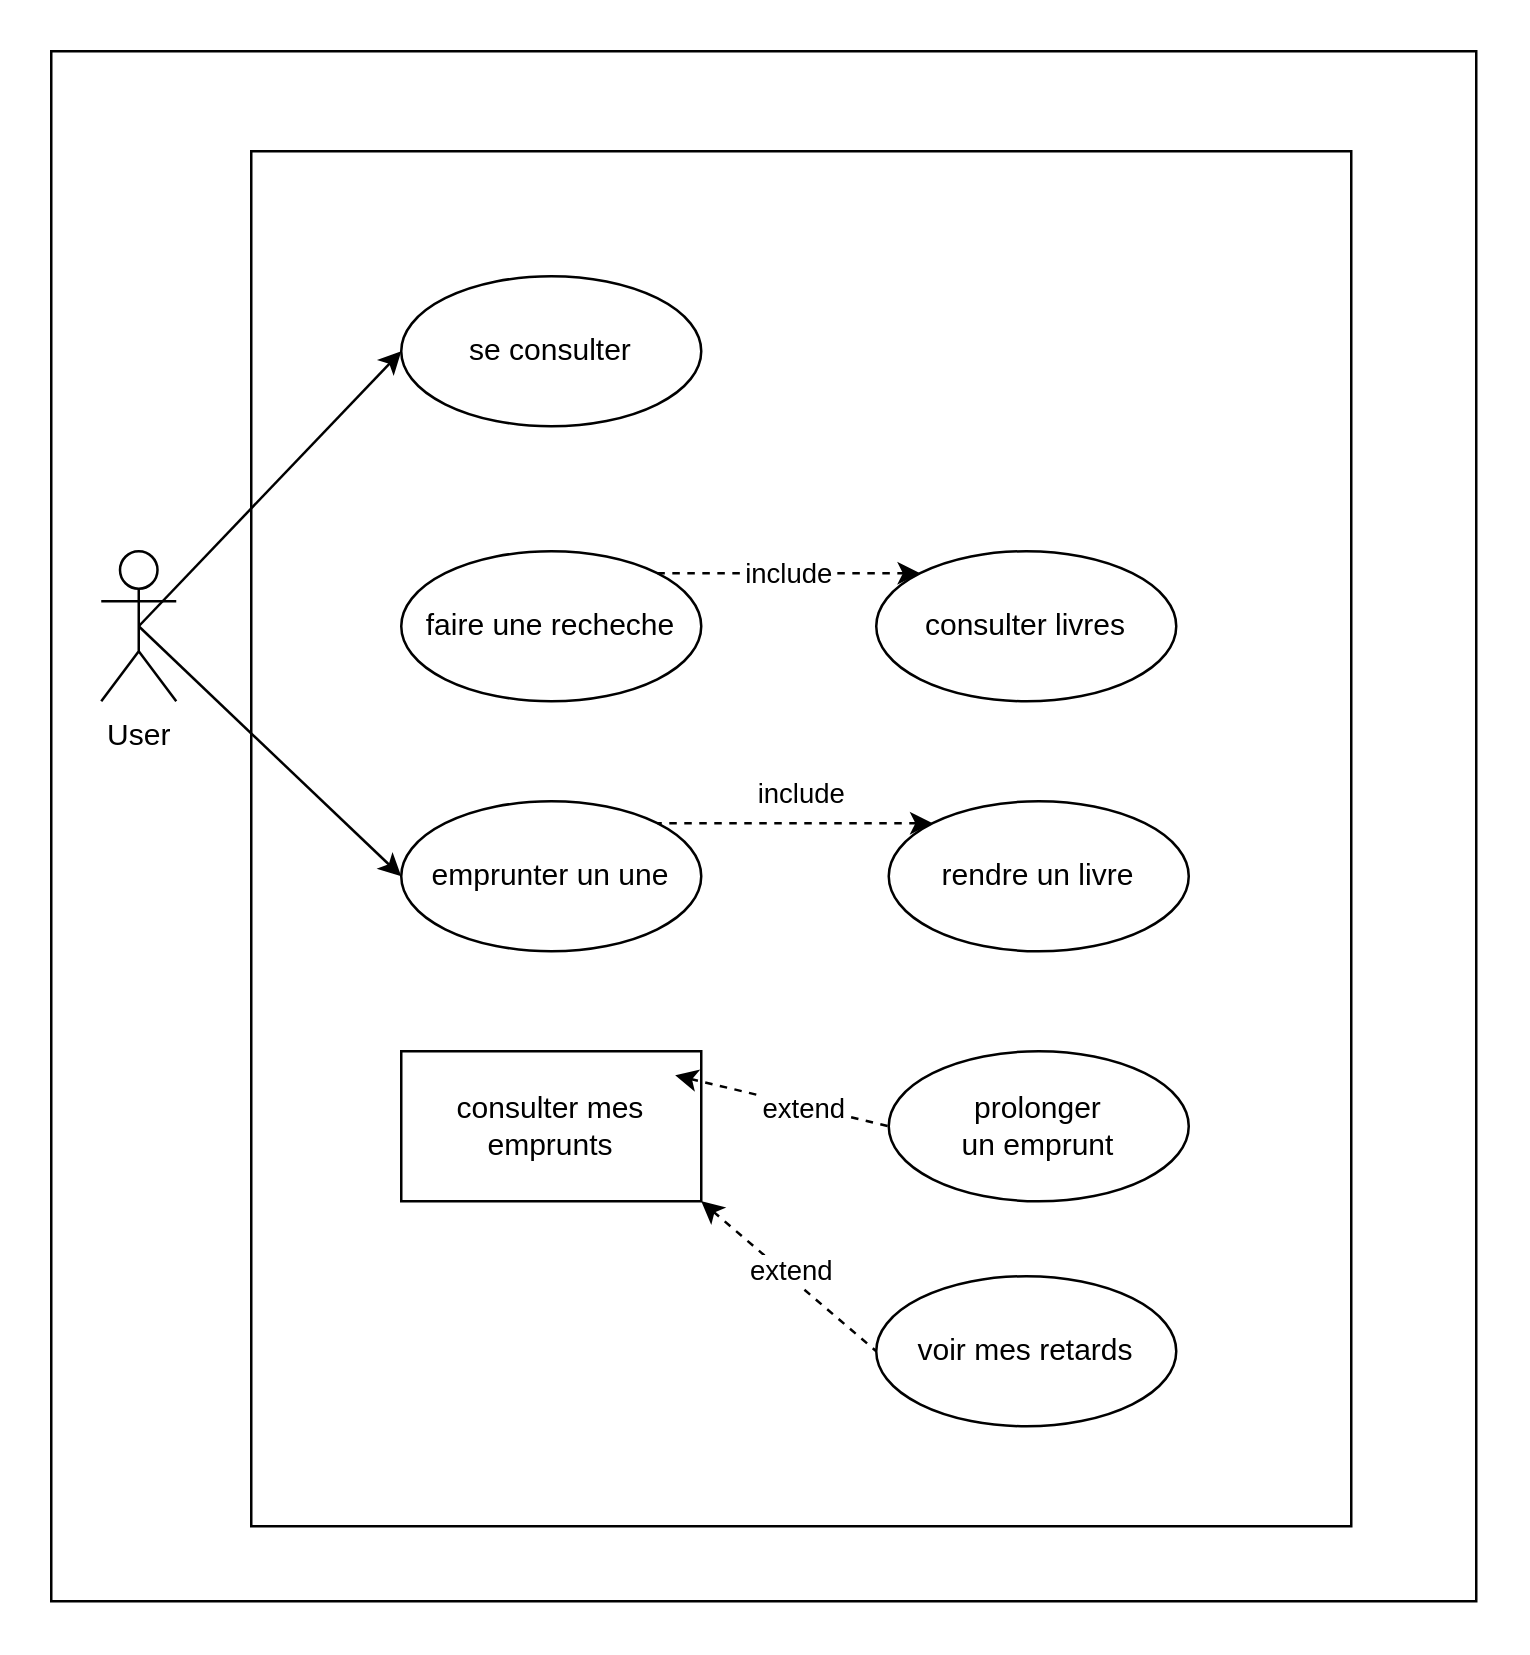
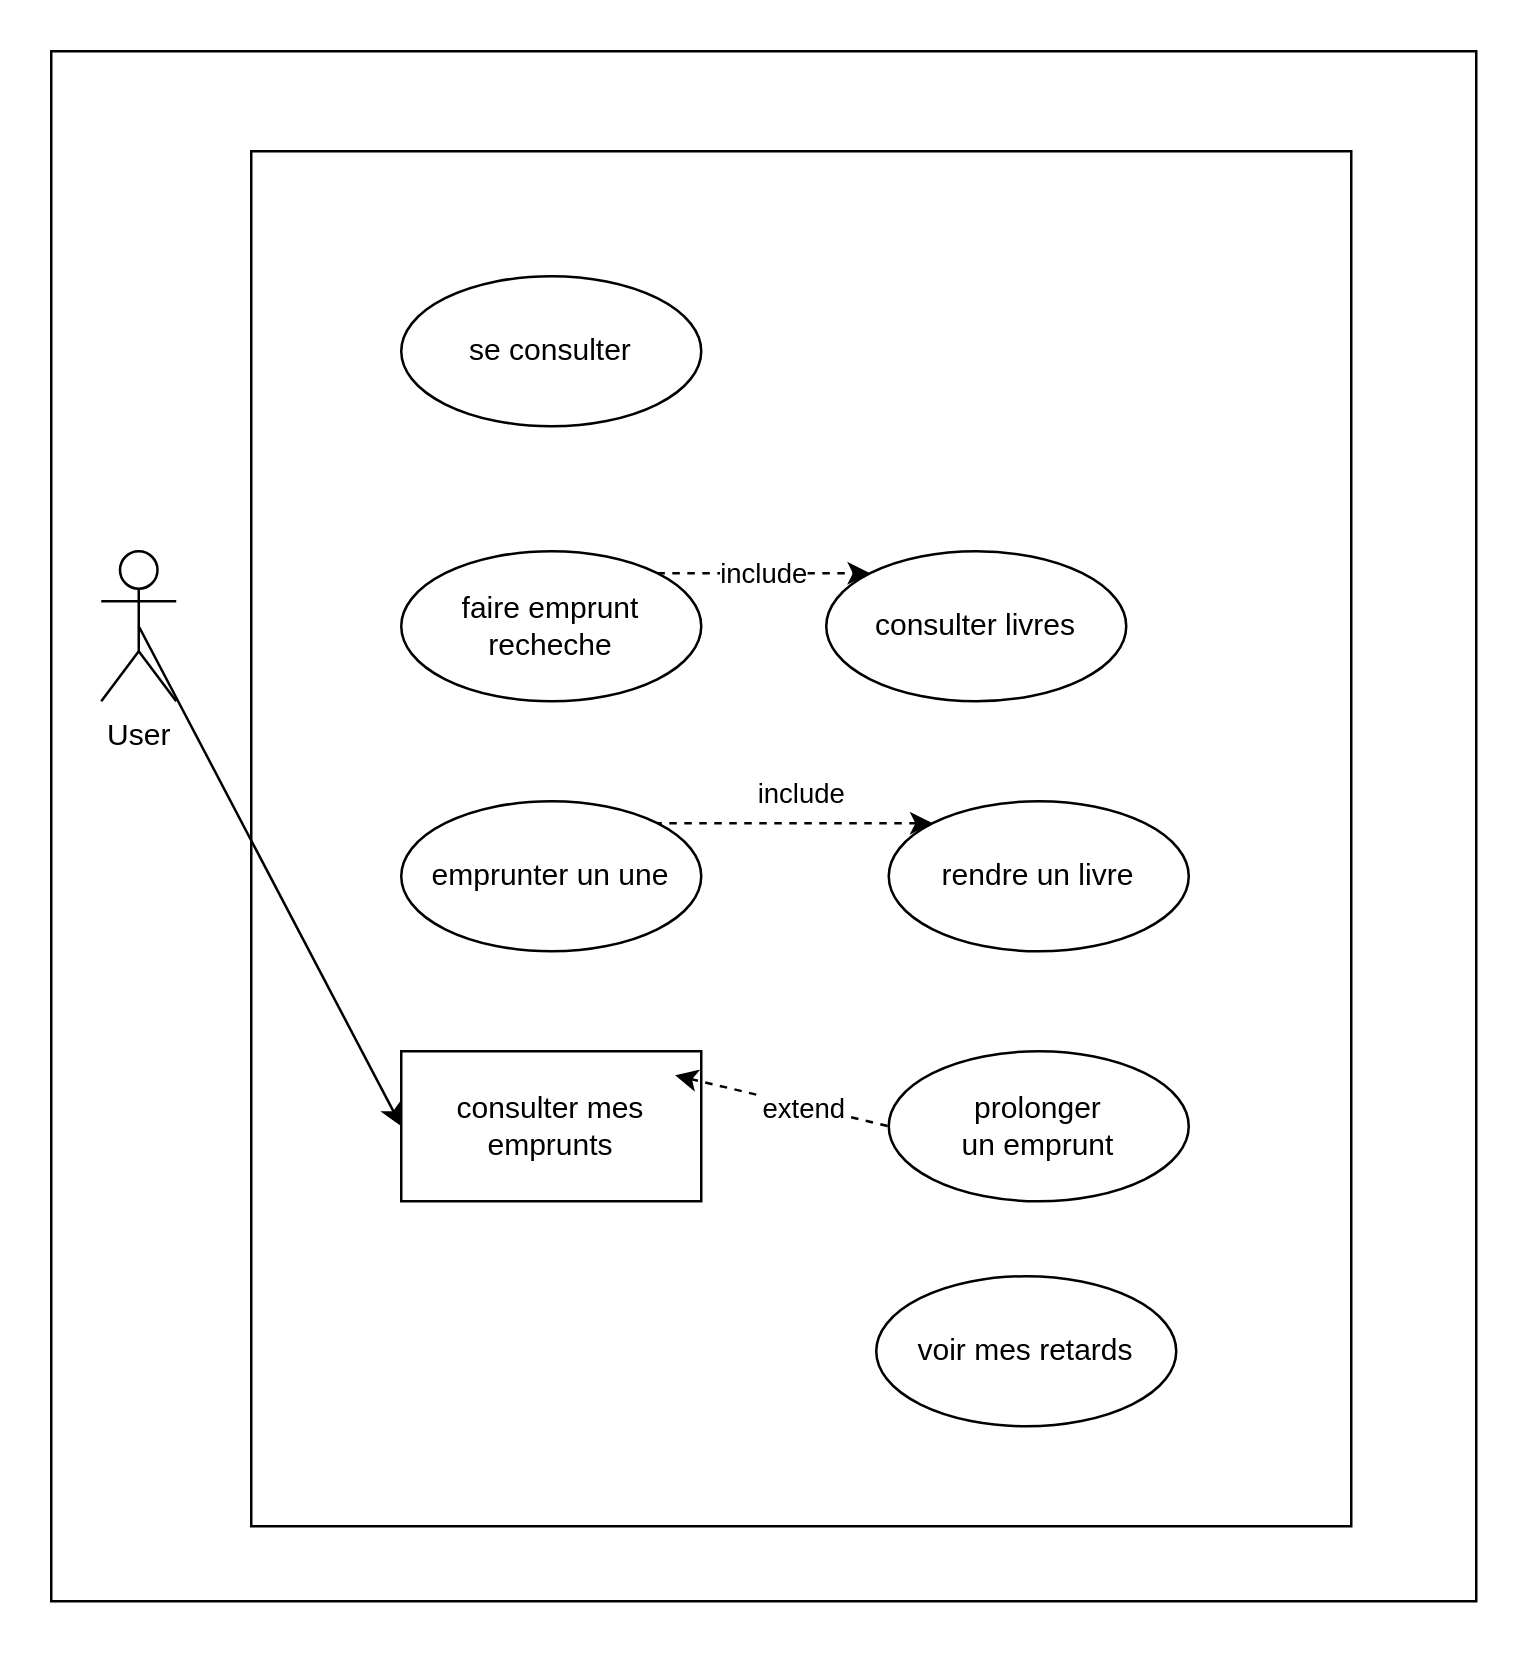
edge "User" -> "se consulter": removed
node "faire une recheche": label "faire une recheche" -> "faire emprunt recheche"
node "consulter livres": moved (1026, 626) -> (976, 626)
edge "User" -> "emprunter un une": removed
edge "User" -> "consulter mes emprunts": added
edge "voir mes retards" -> "consulter mes emprunts": removed, label "extend"
